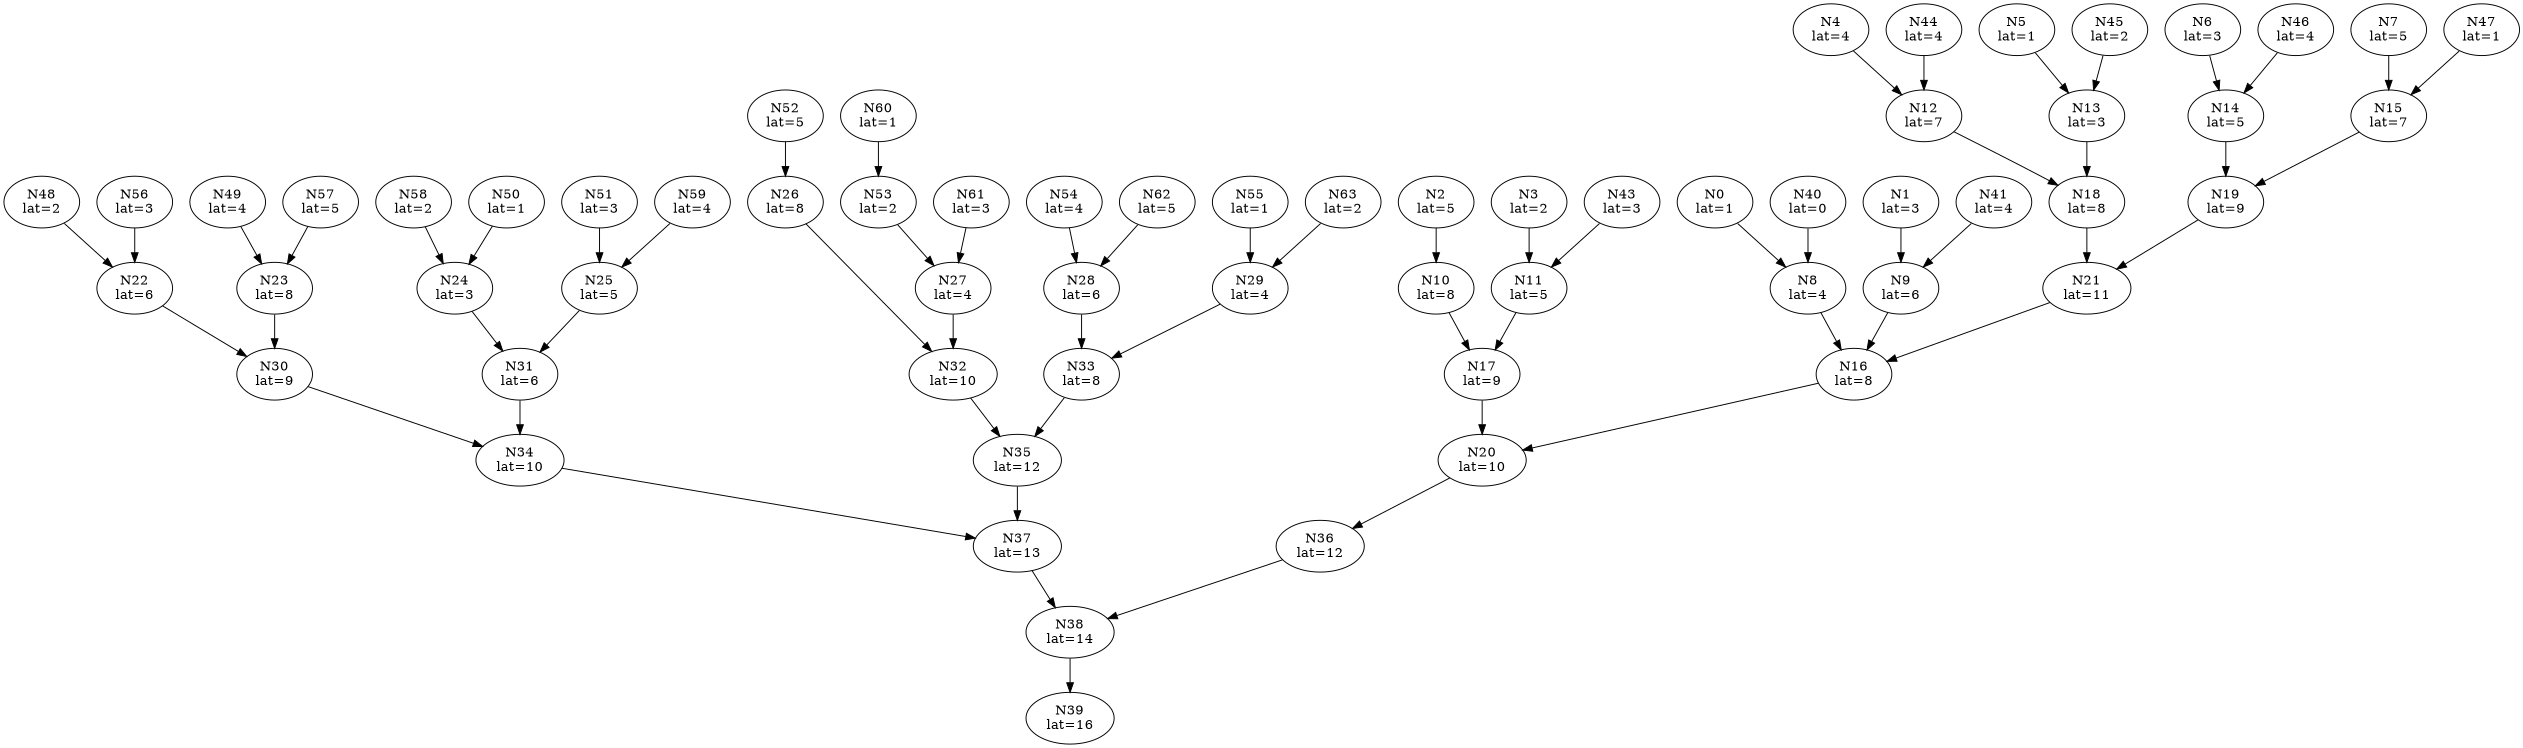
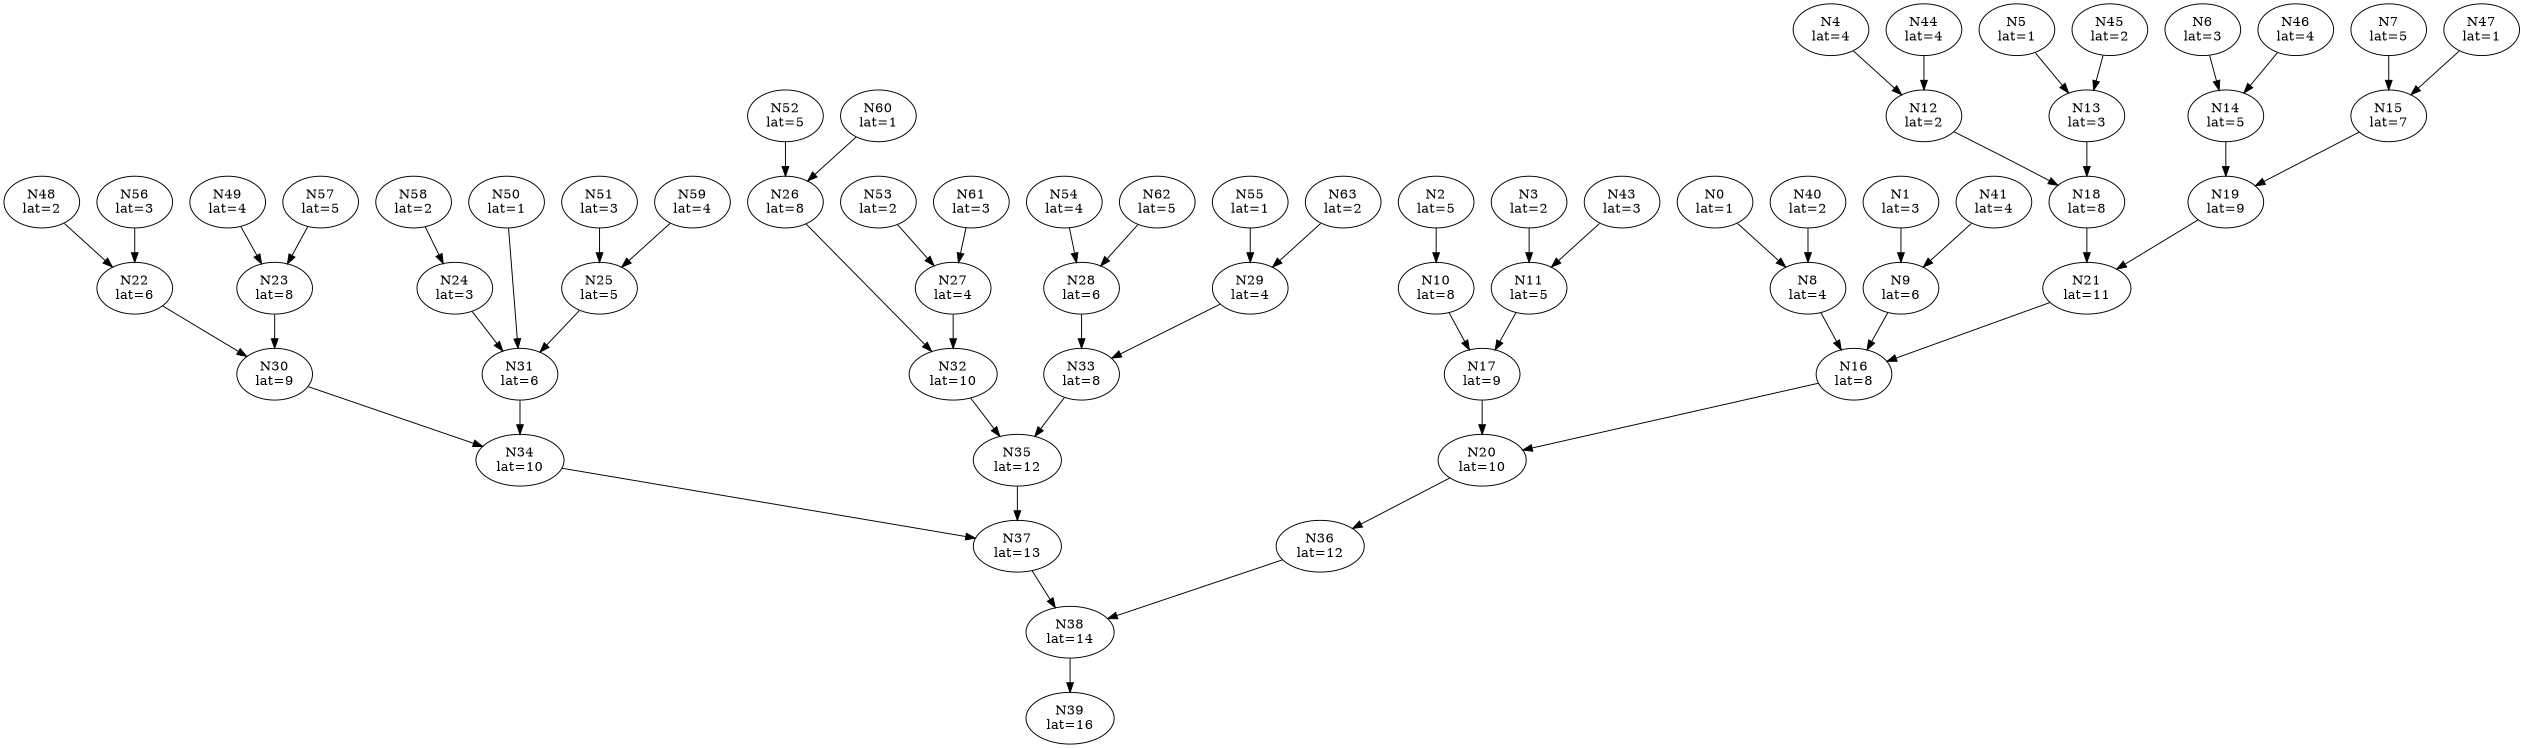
node "N12 lat=7": label "N12 lat=7" -> "N12 lat=2"
edge "N60 lat=1" -> "N53 lat=2": now "N60 lat=1" -> "N26 lat=8"
node "N40 lat=0": label "N40 lat=0" -> "N40 lat=2"
edge "N50 lat=1" -> "N24 lat=3": now "N50 lat=1" -> "N31 lat=6"
